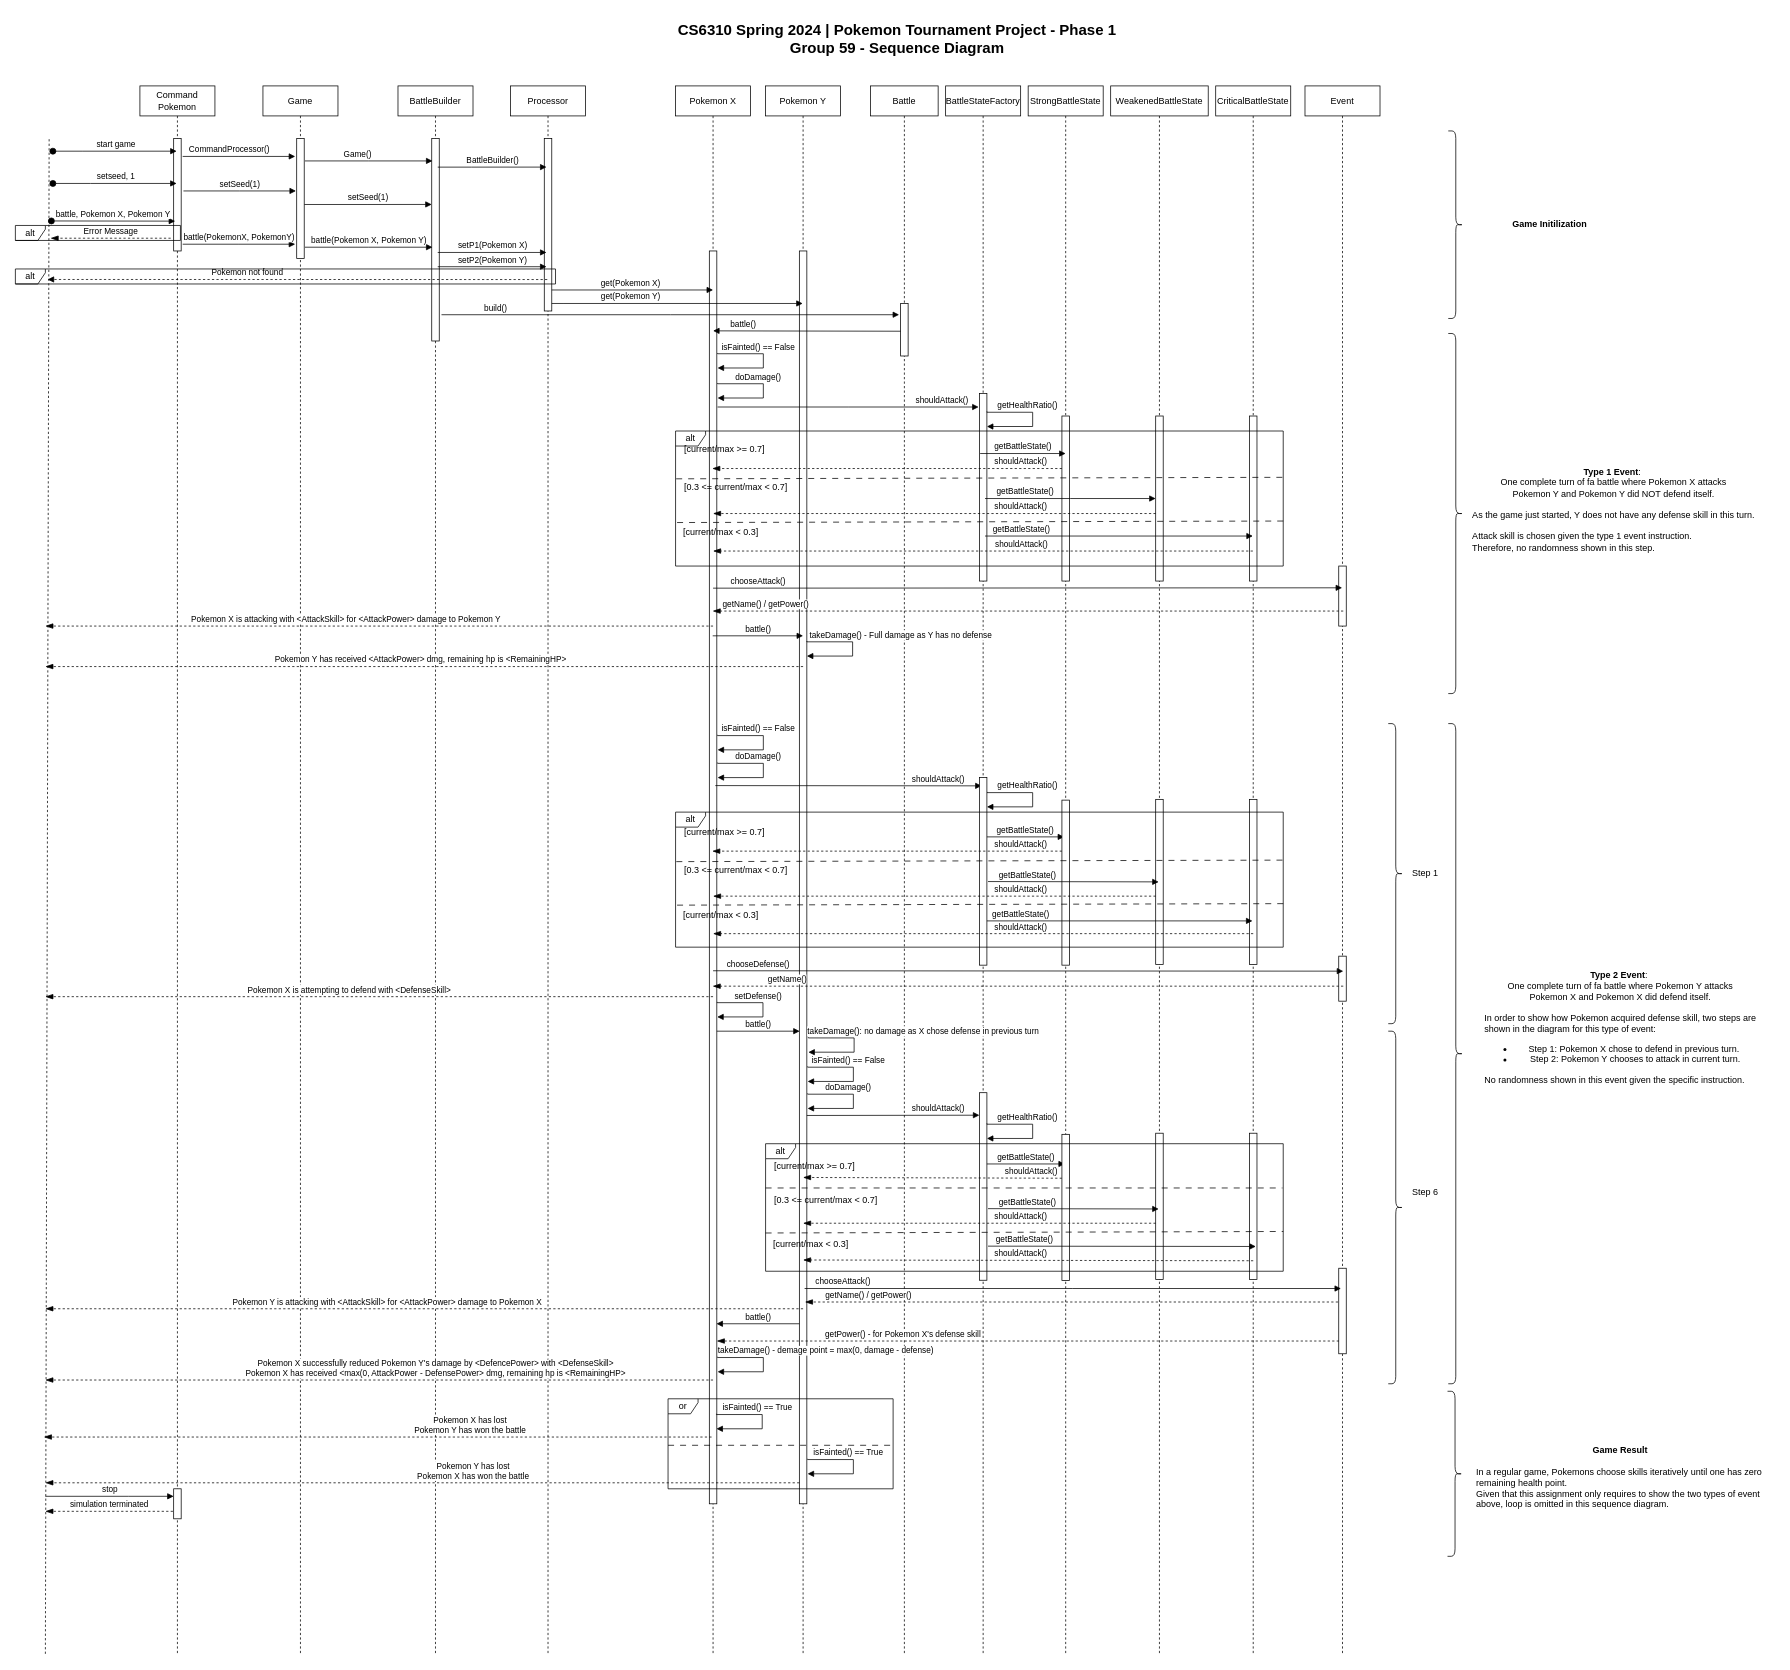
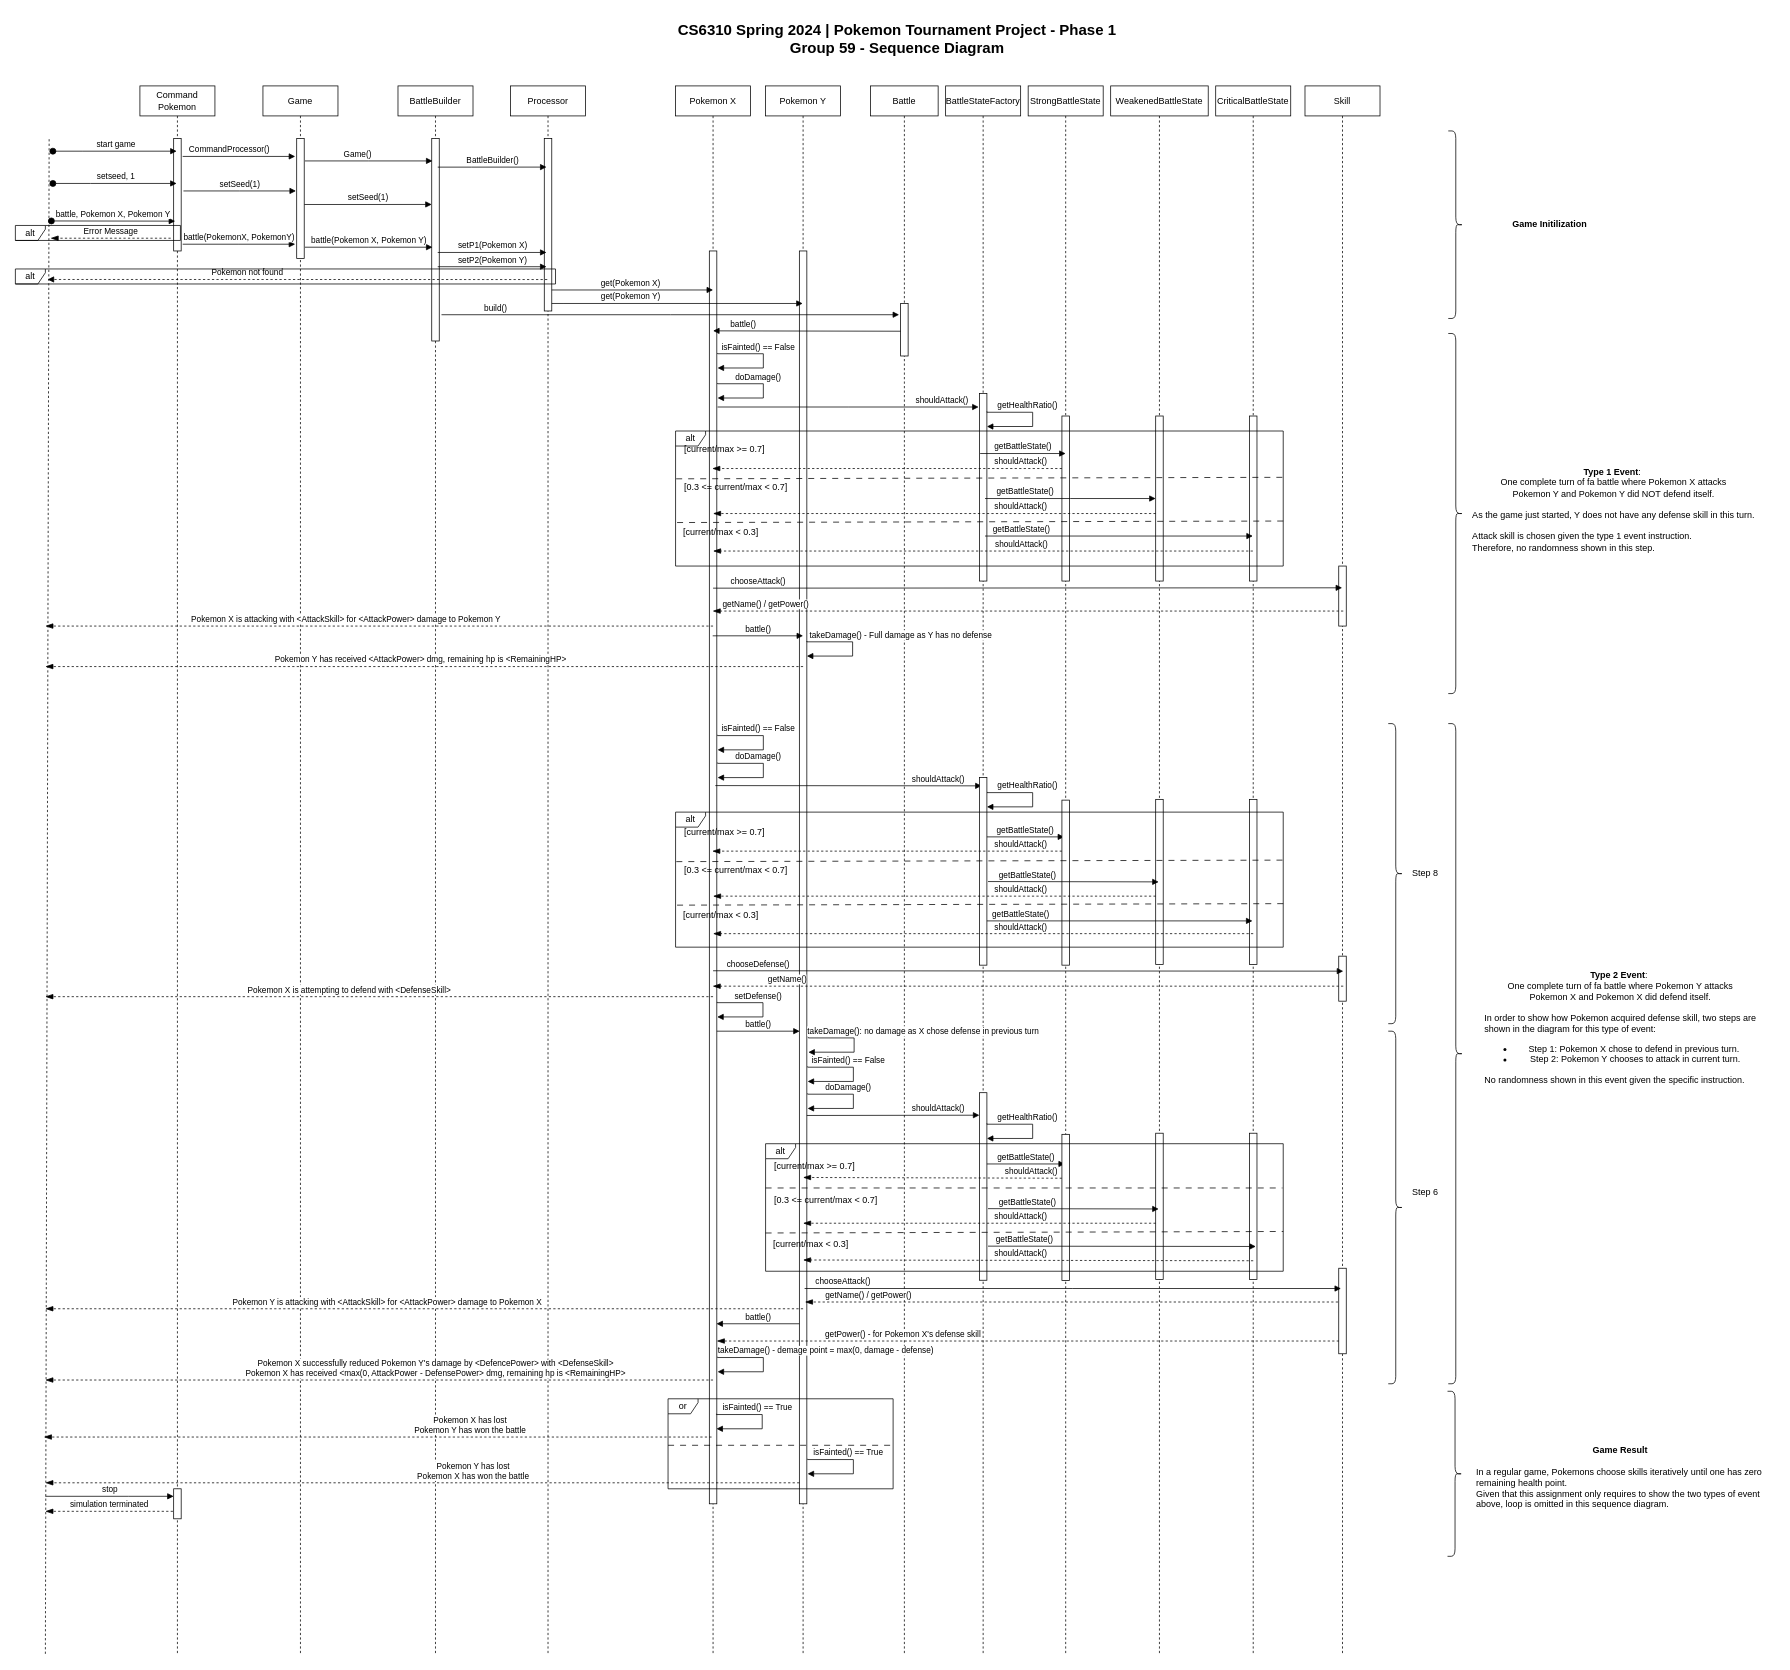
node "Event": label "Event" -> "Skill"
node "Step 1": label "Step 1" -> "Step 8"
